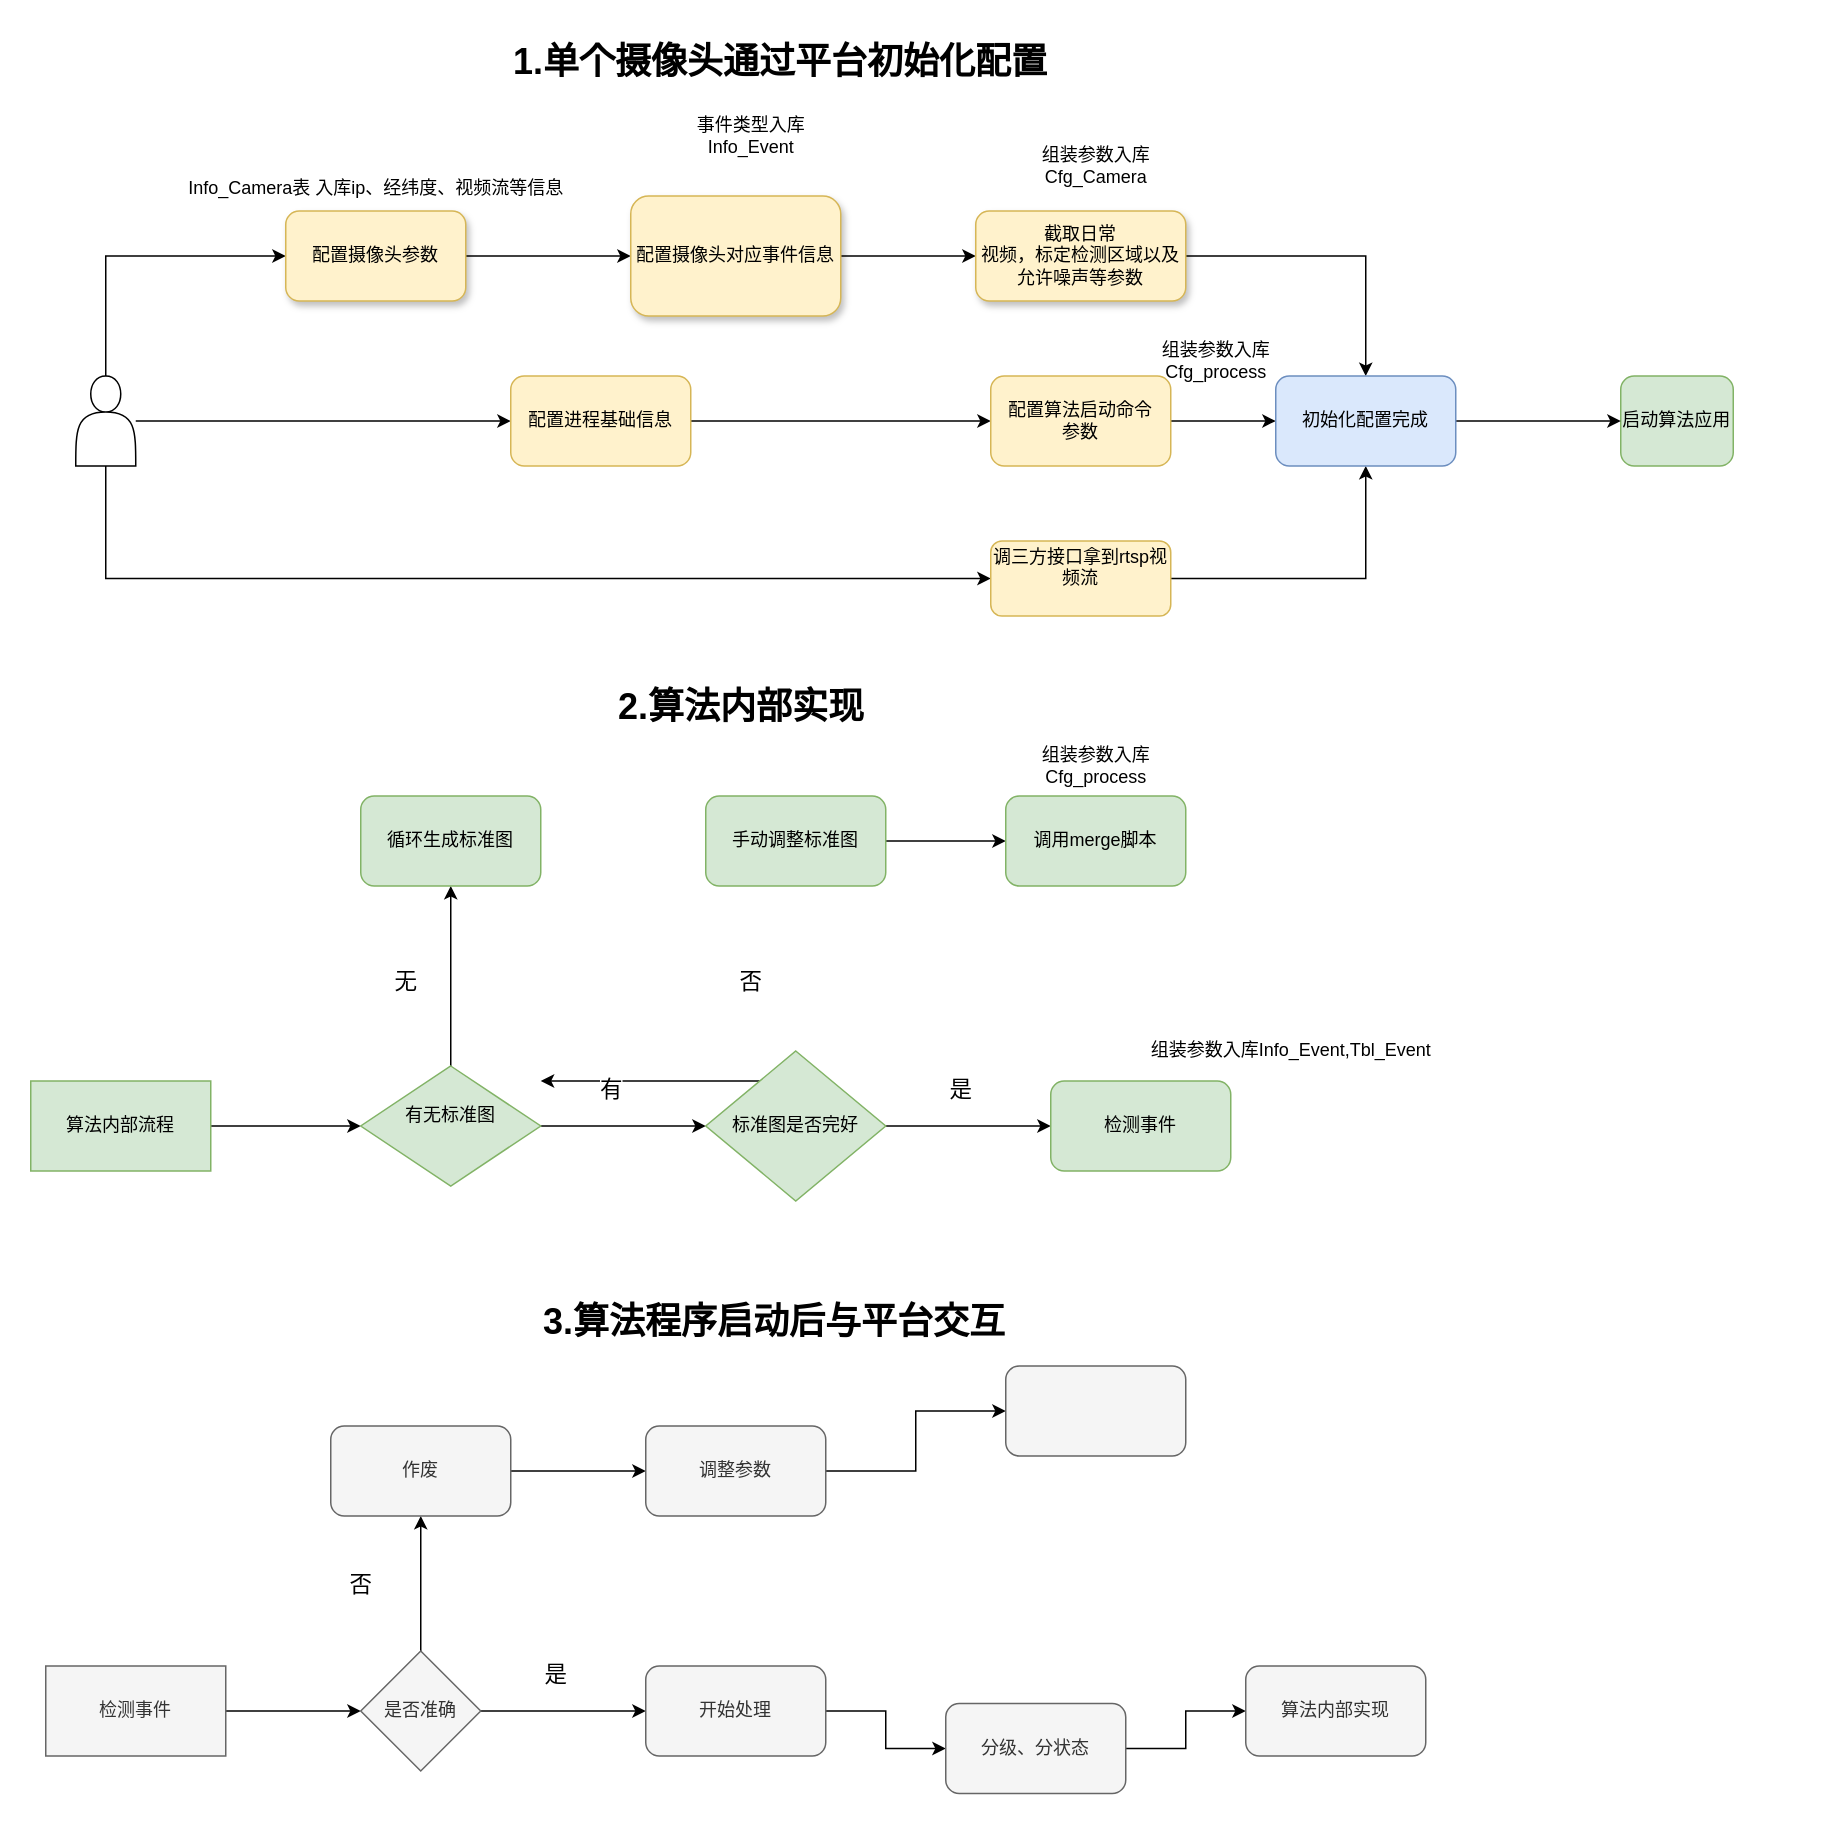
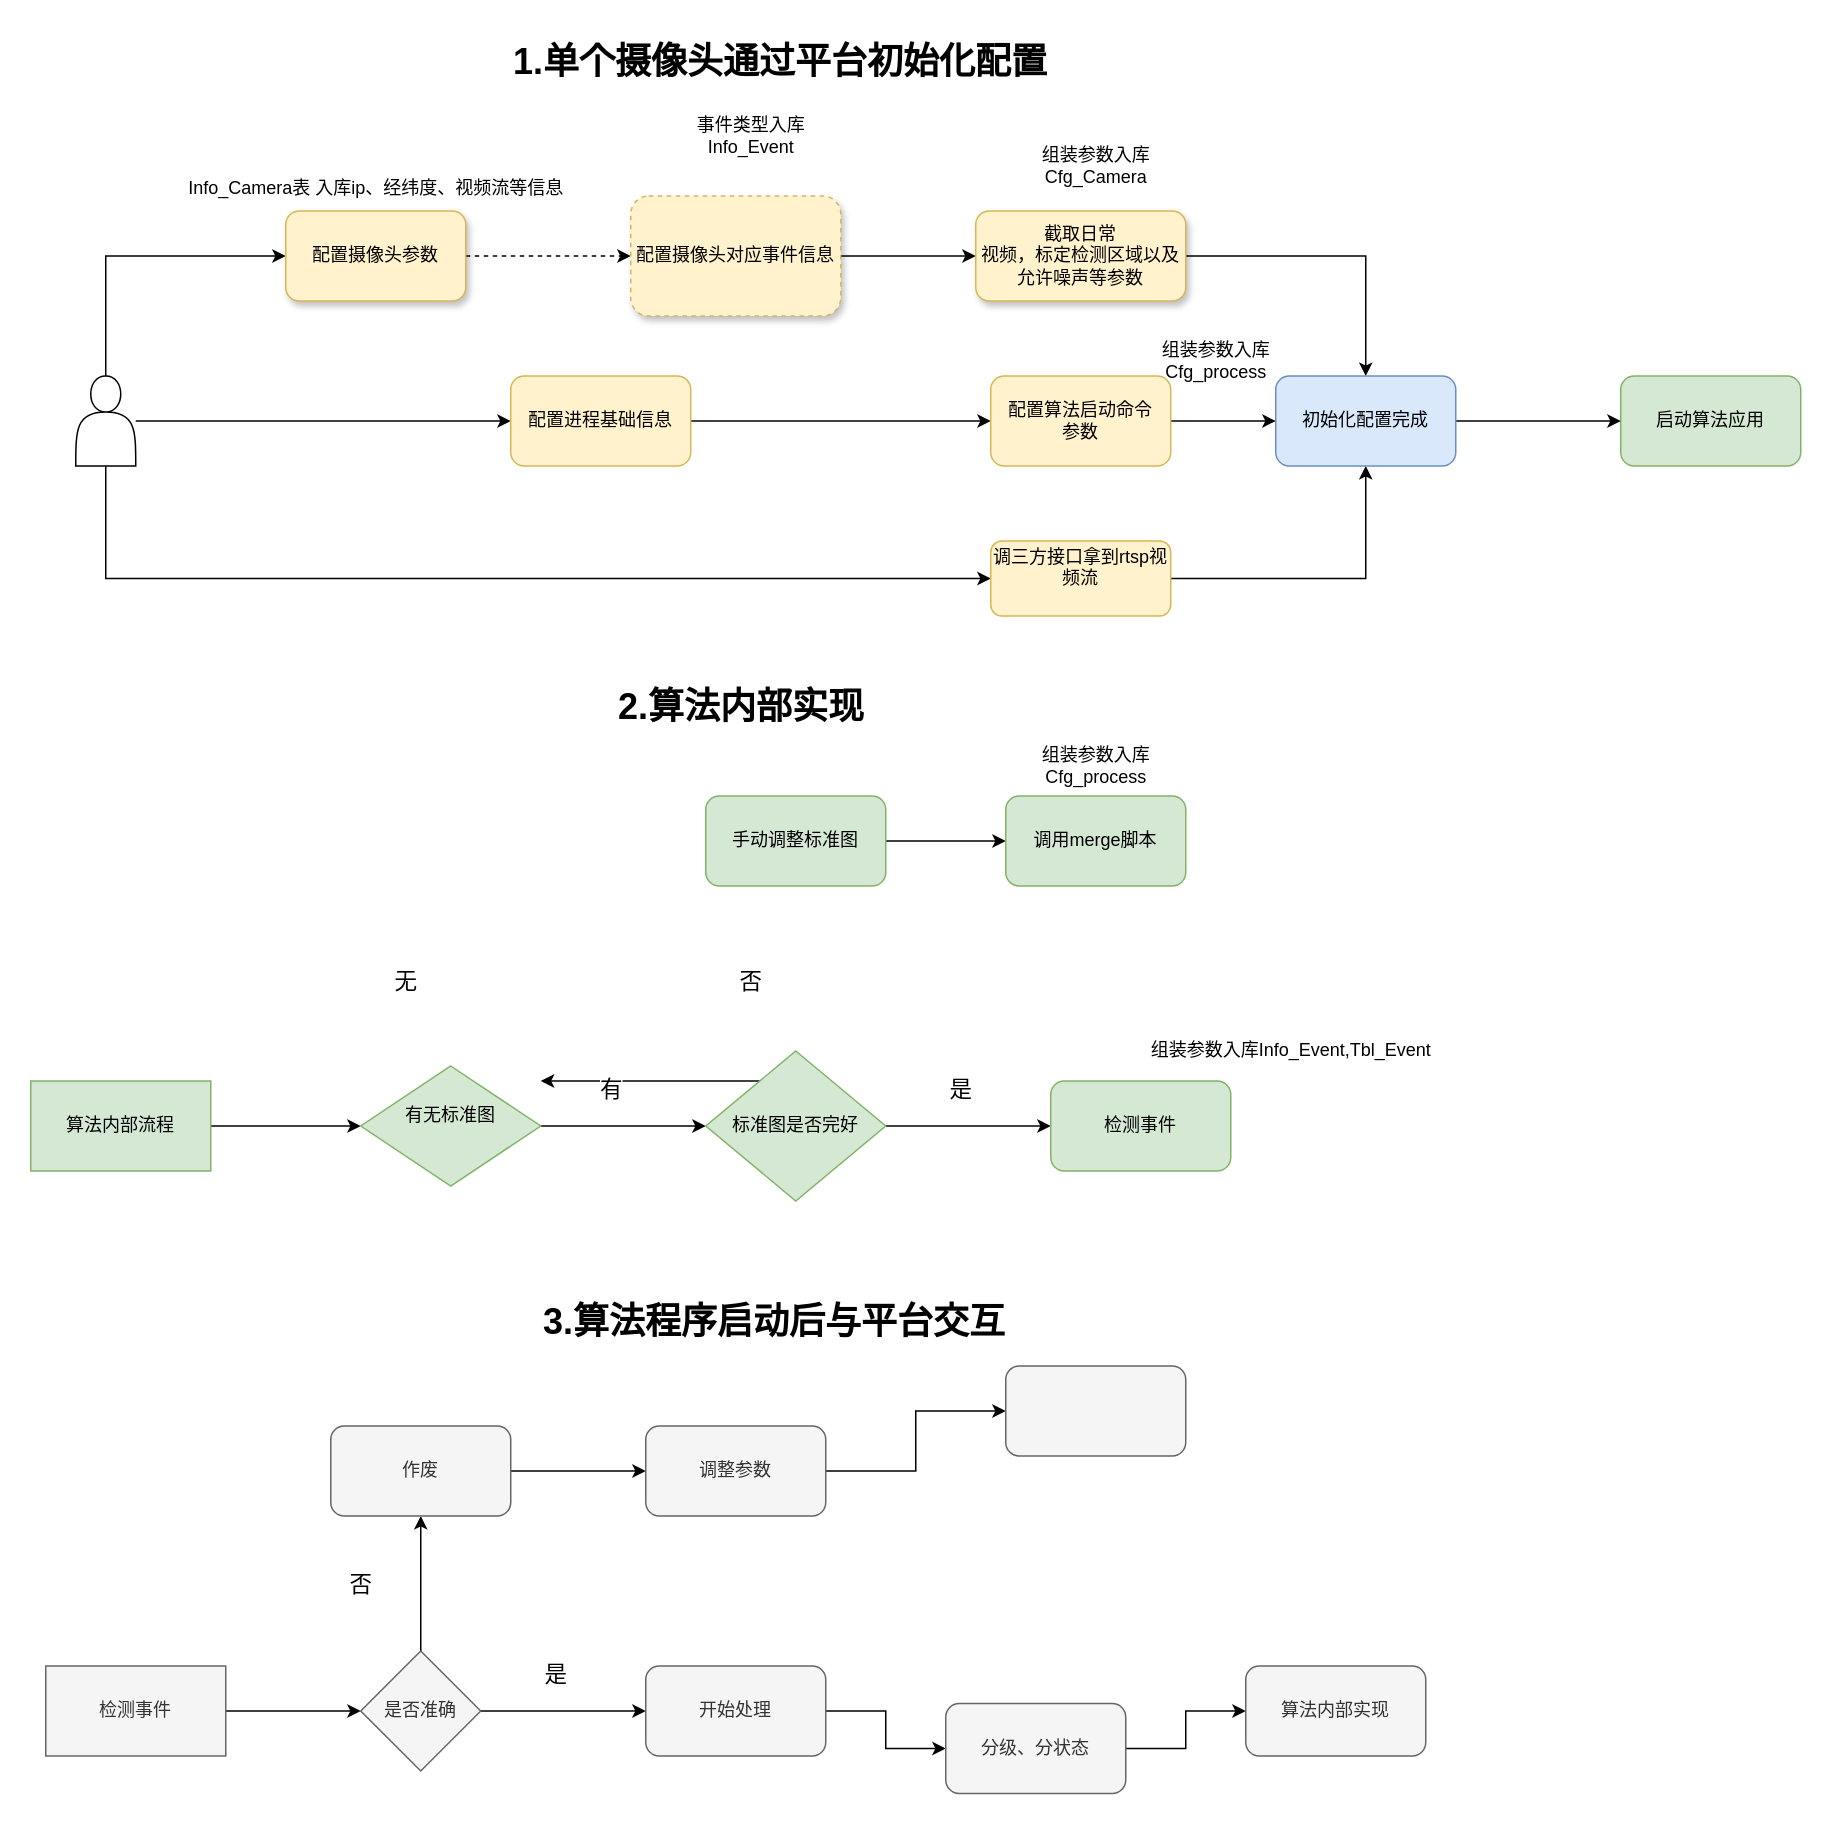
edge "配置摄像头参数" -> "配置摄像头对应事件信息": style solid -> dashed
node "配置摄像头对应事件信息": style solid -> dashed
node "启动算法应用": size 113x90 -> 180x90
node "循环生成标准图": removed
edge "有无标准图" -> "循环生成标准图": removed
